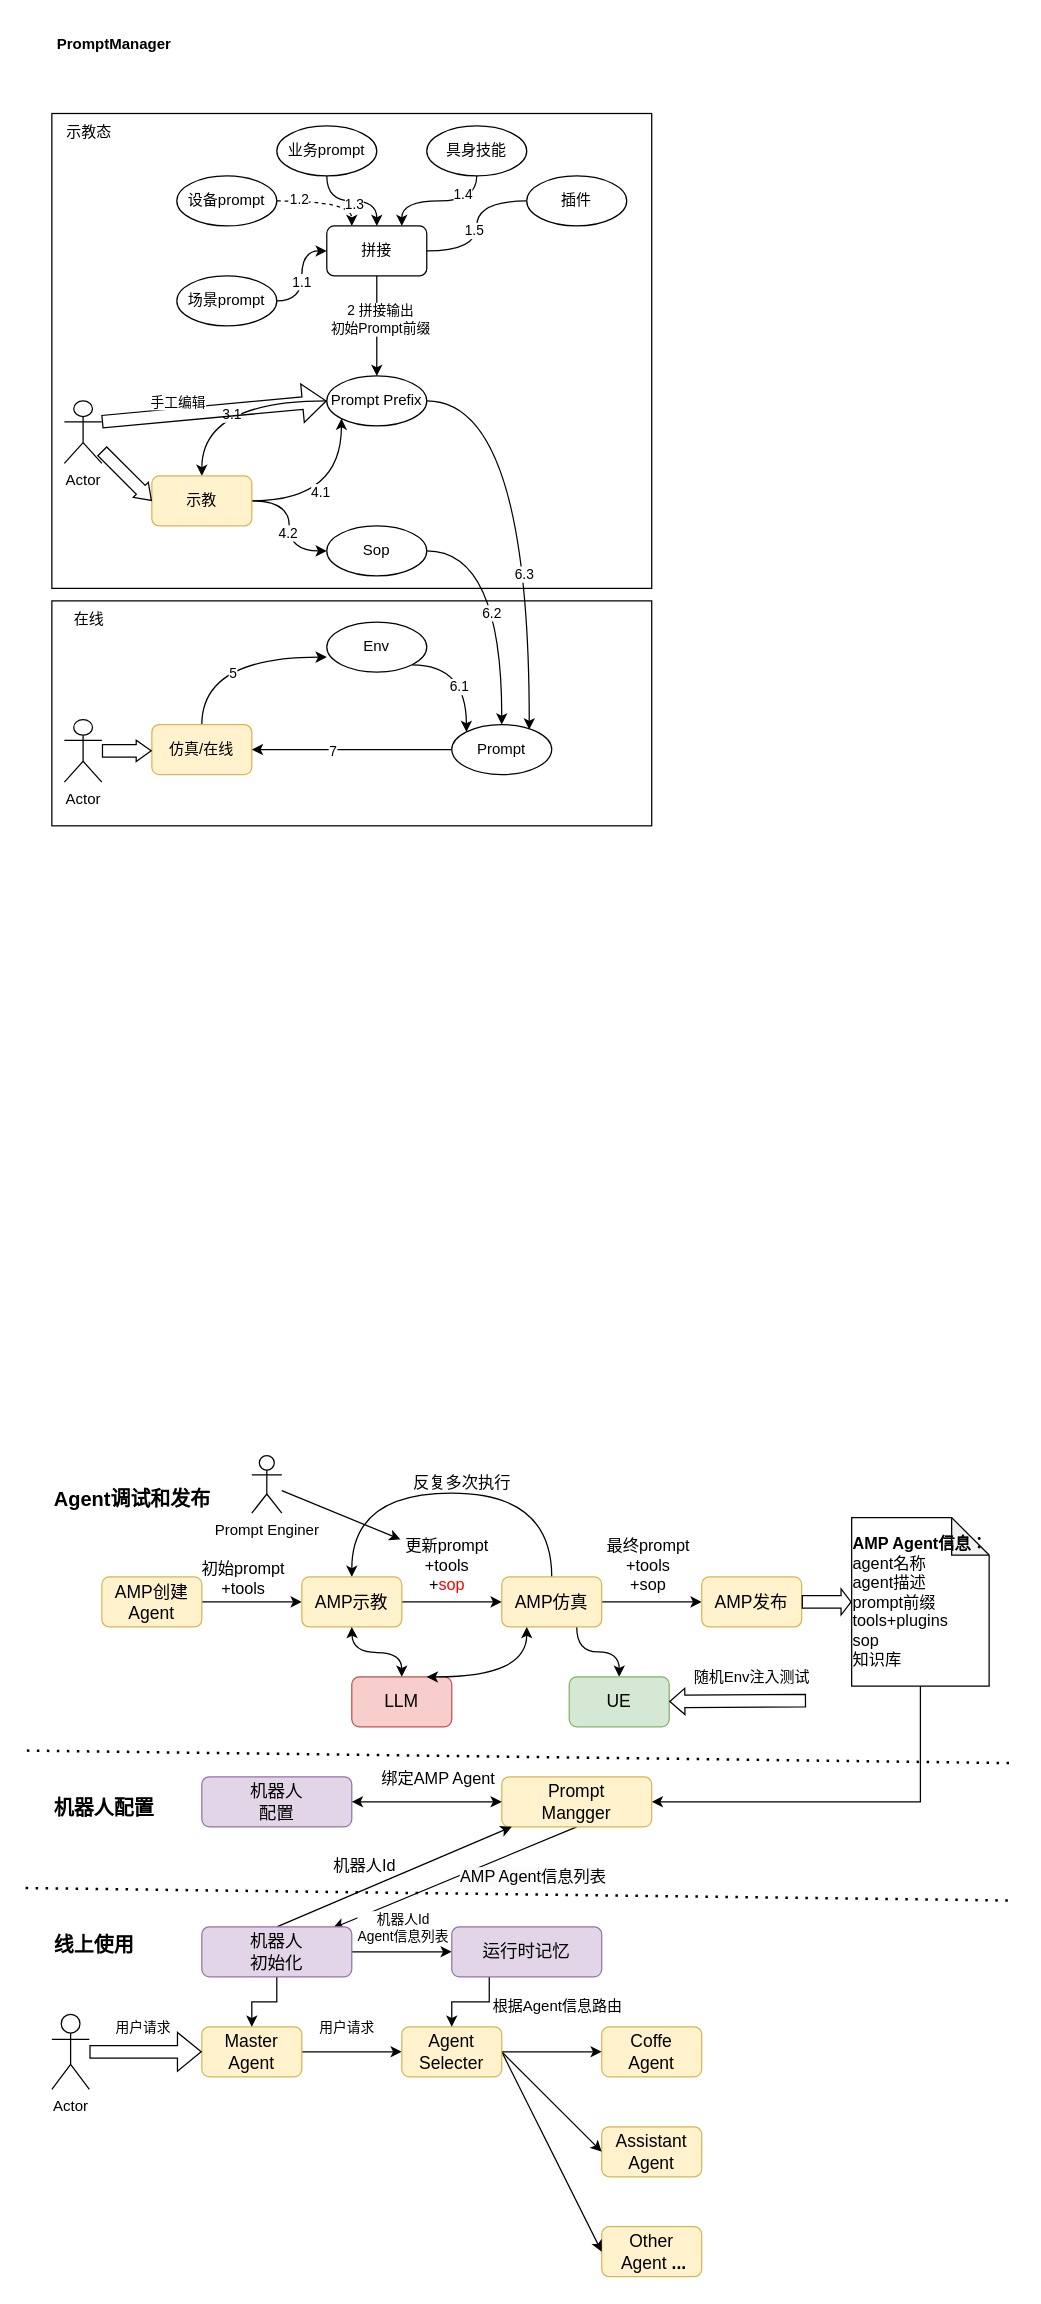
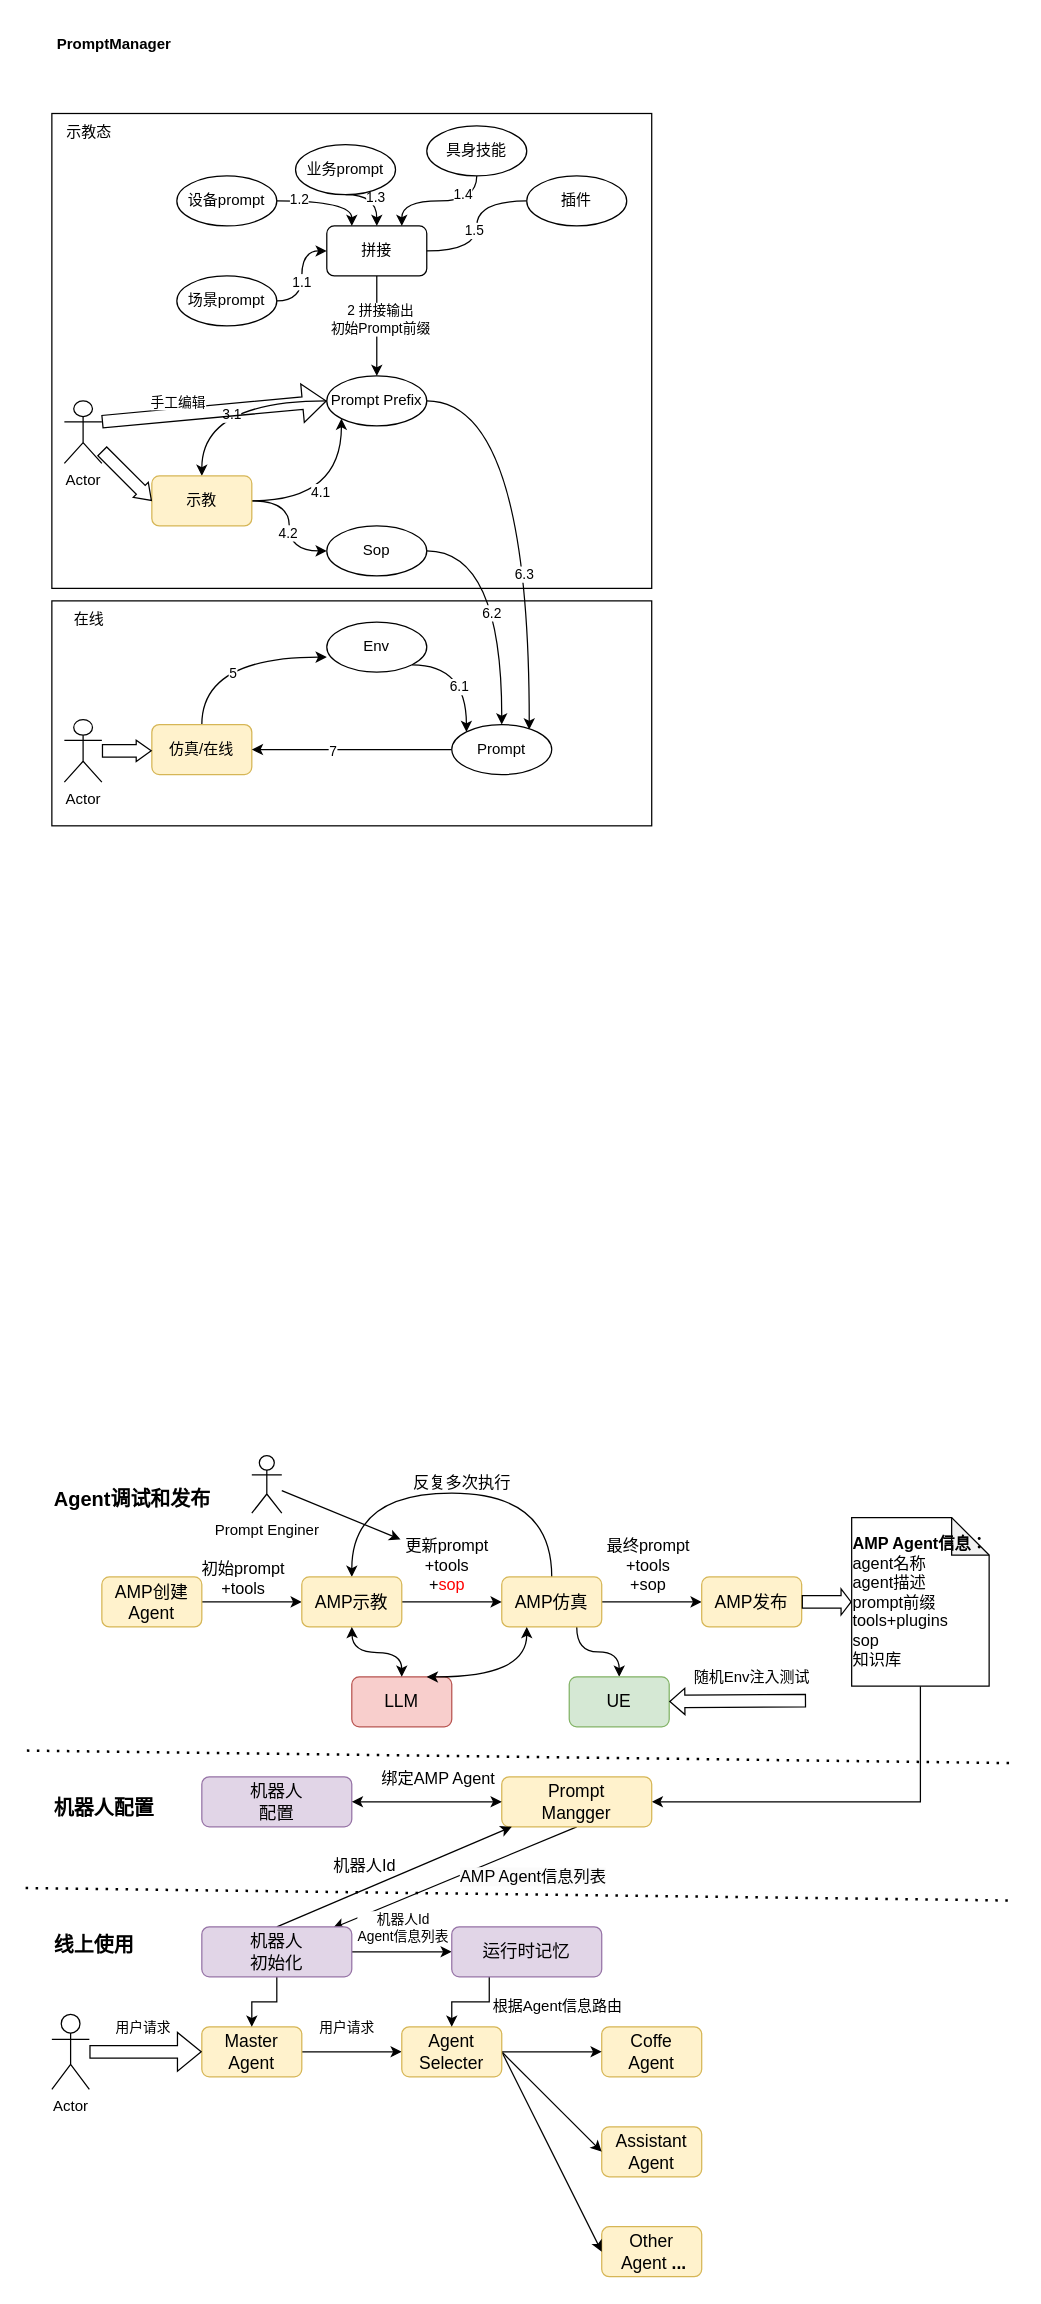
node "业务prompt": moved (327, 151) -> (346, 169)
edge "设备prompt" -> "拼接": style dashed -> solid
